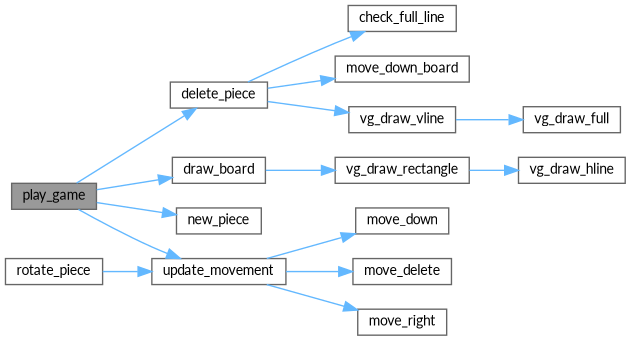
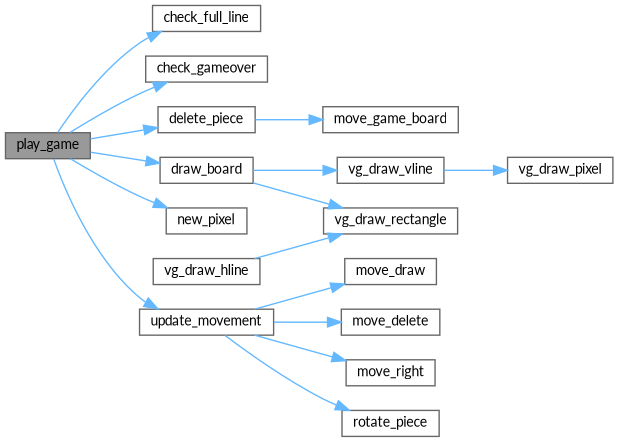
edge "delete_piece" -> "check_full_line": now "play_game" -> "check_full_line"
node "check_gameover": added
node "move_down_board": label "move_down_board" -> "move_game_board"
edge "delete_piece" -> "vg_draw_vline": now "draw_board" -> "vg_draw_vline"
node "vg_draw_full": label "vg_draw_full" -> "vg_draw_pixel"
edge "vg_draw_rectangle" -> "vg_draw_hline": reversed
node "new_piece": label "new_piece" -> "new_pixel"
node "move_down": label "move_down" -> "move_draw"
edge "rotate_piece" -> "update_movement": reversed
